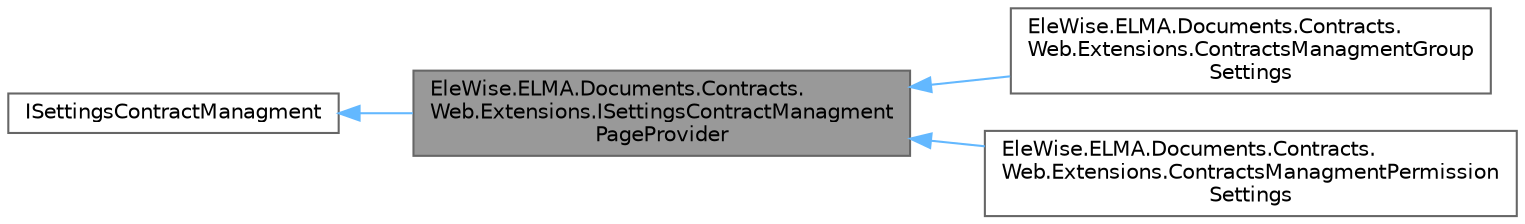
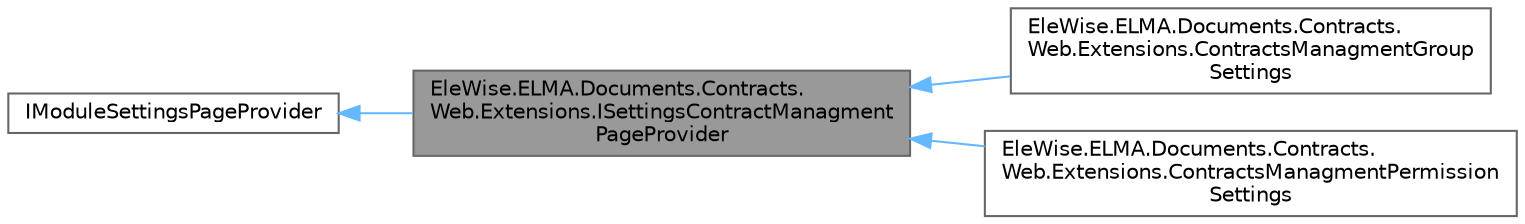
node "ISettingsContractManagment": label "ISettingsContractManagment" -> "IModuleSettingsPageProvider"
